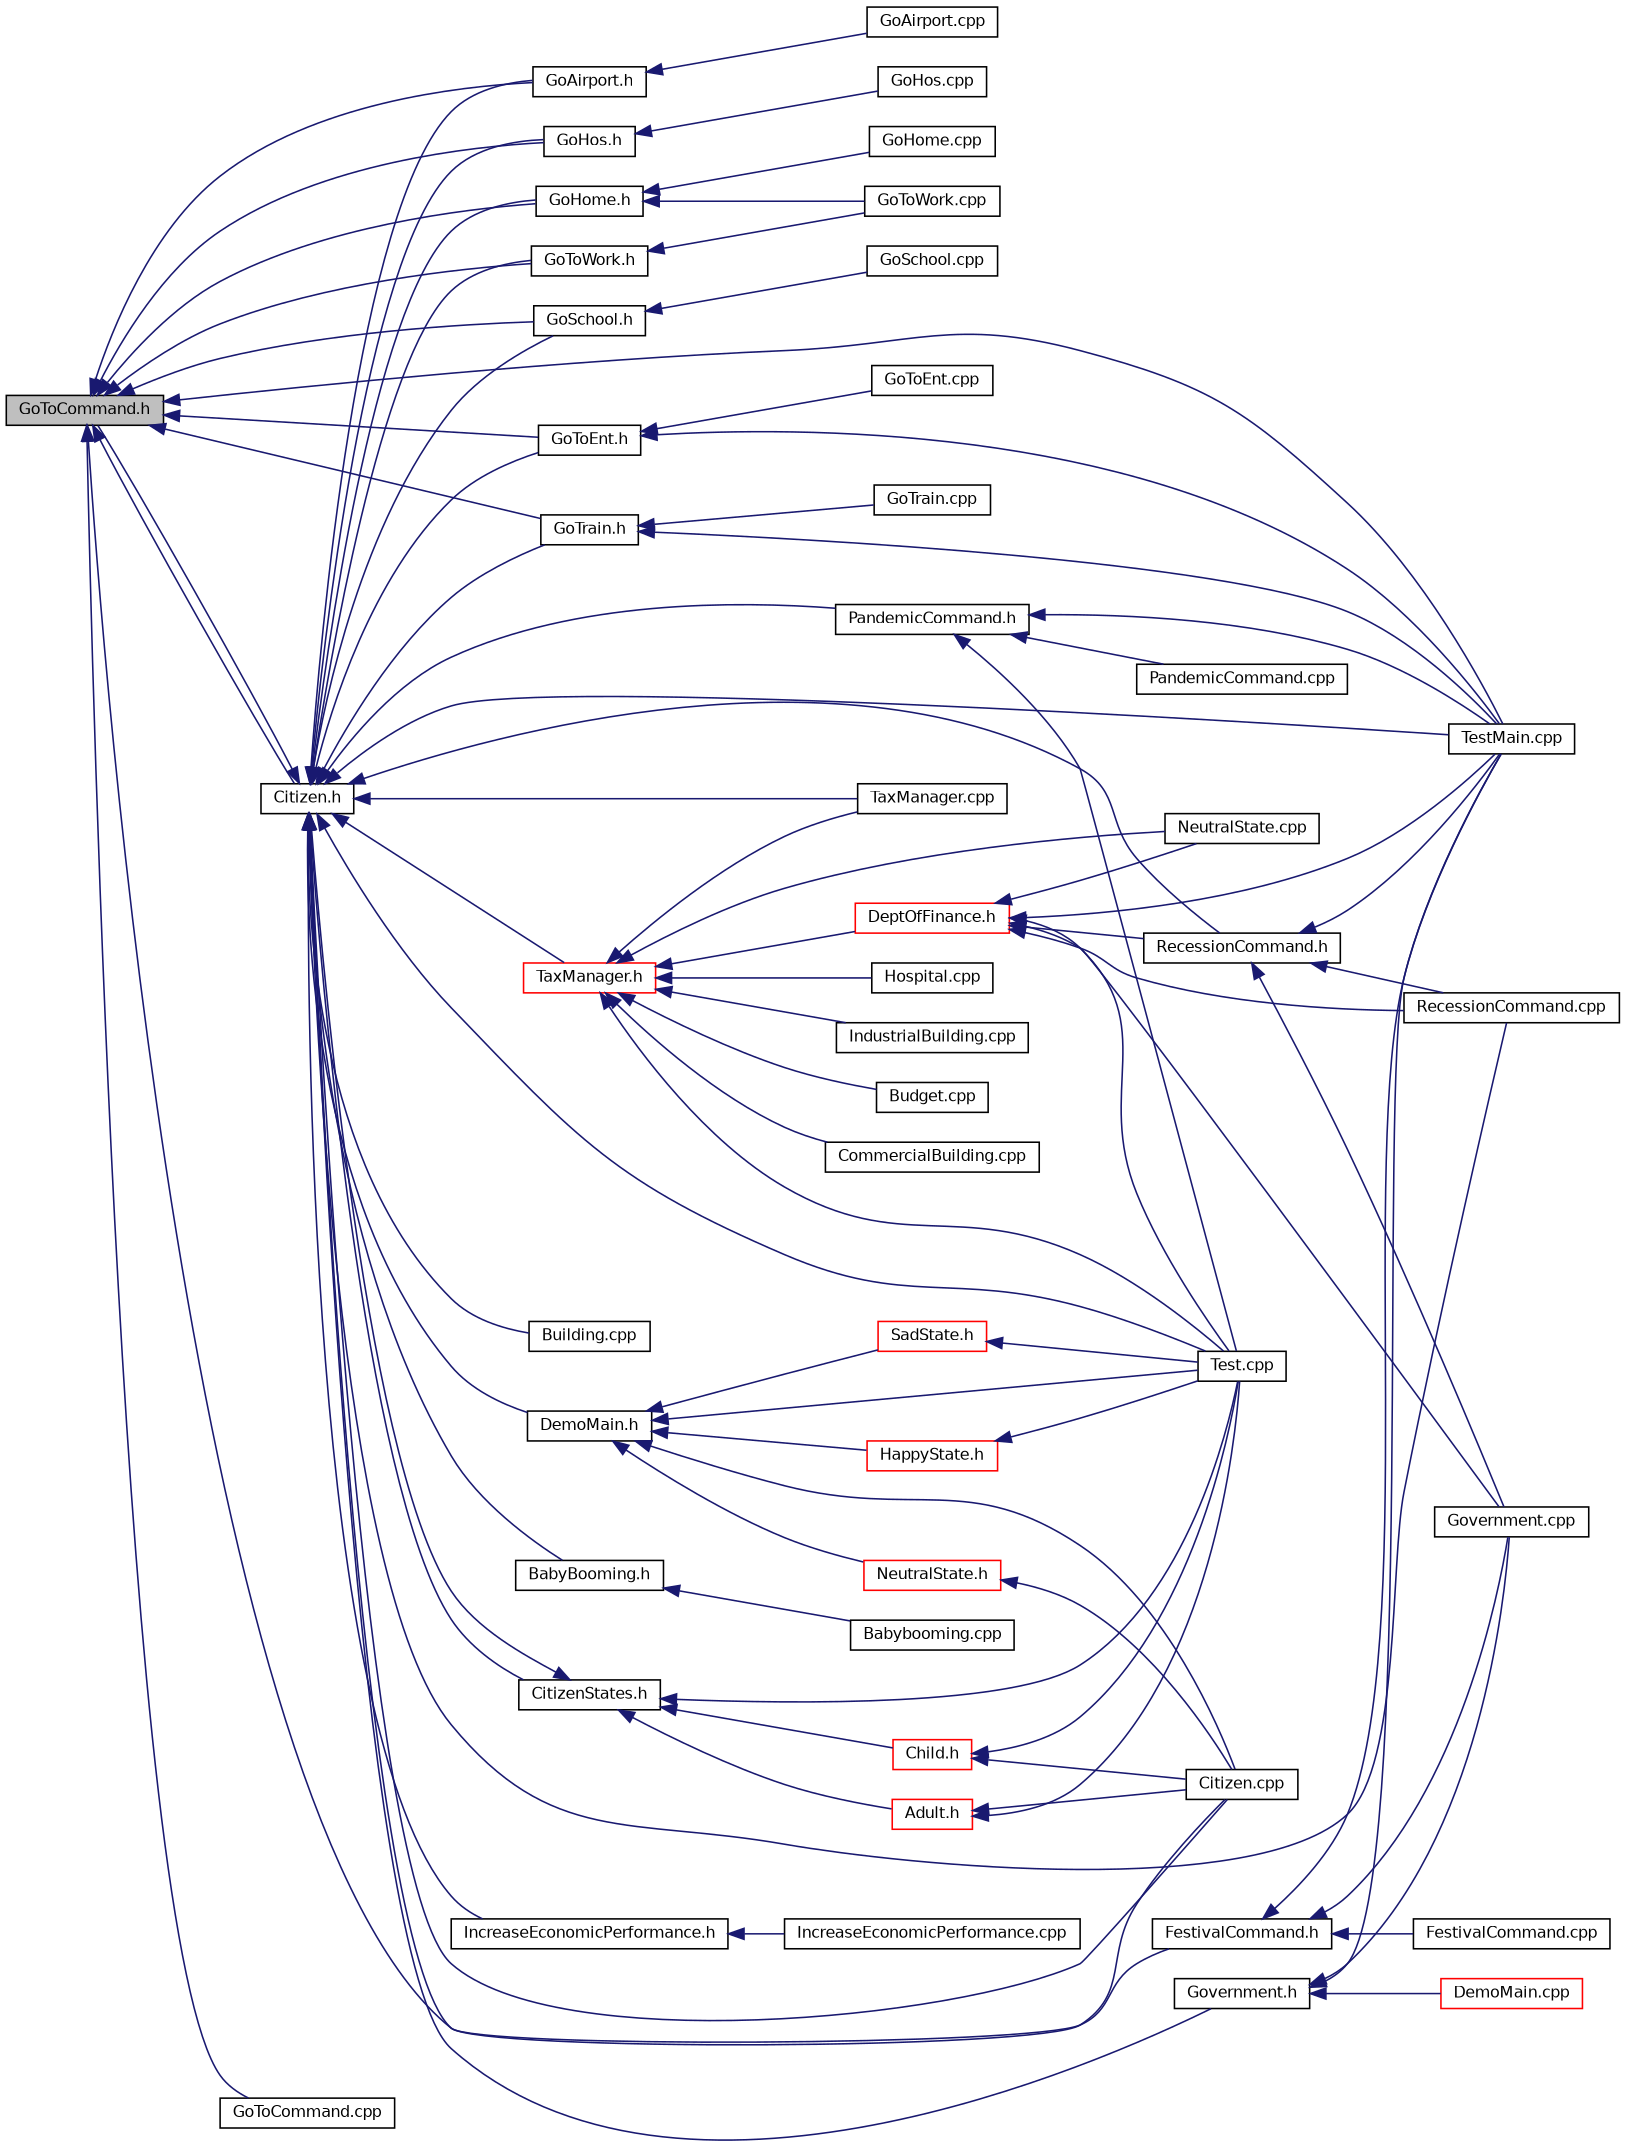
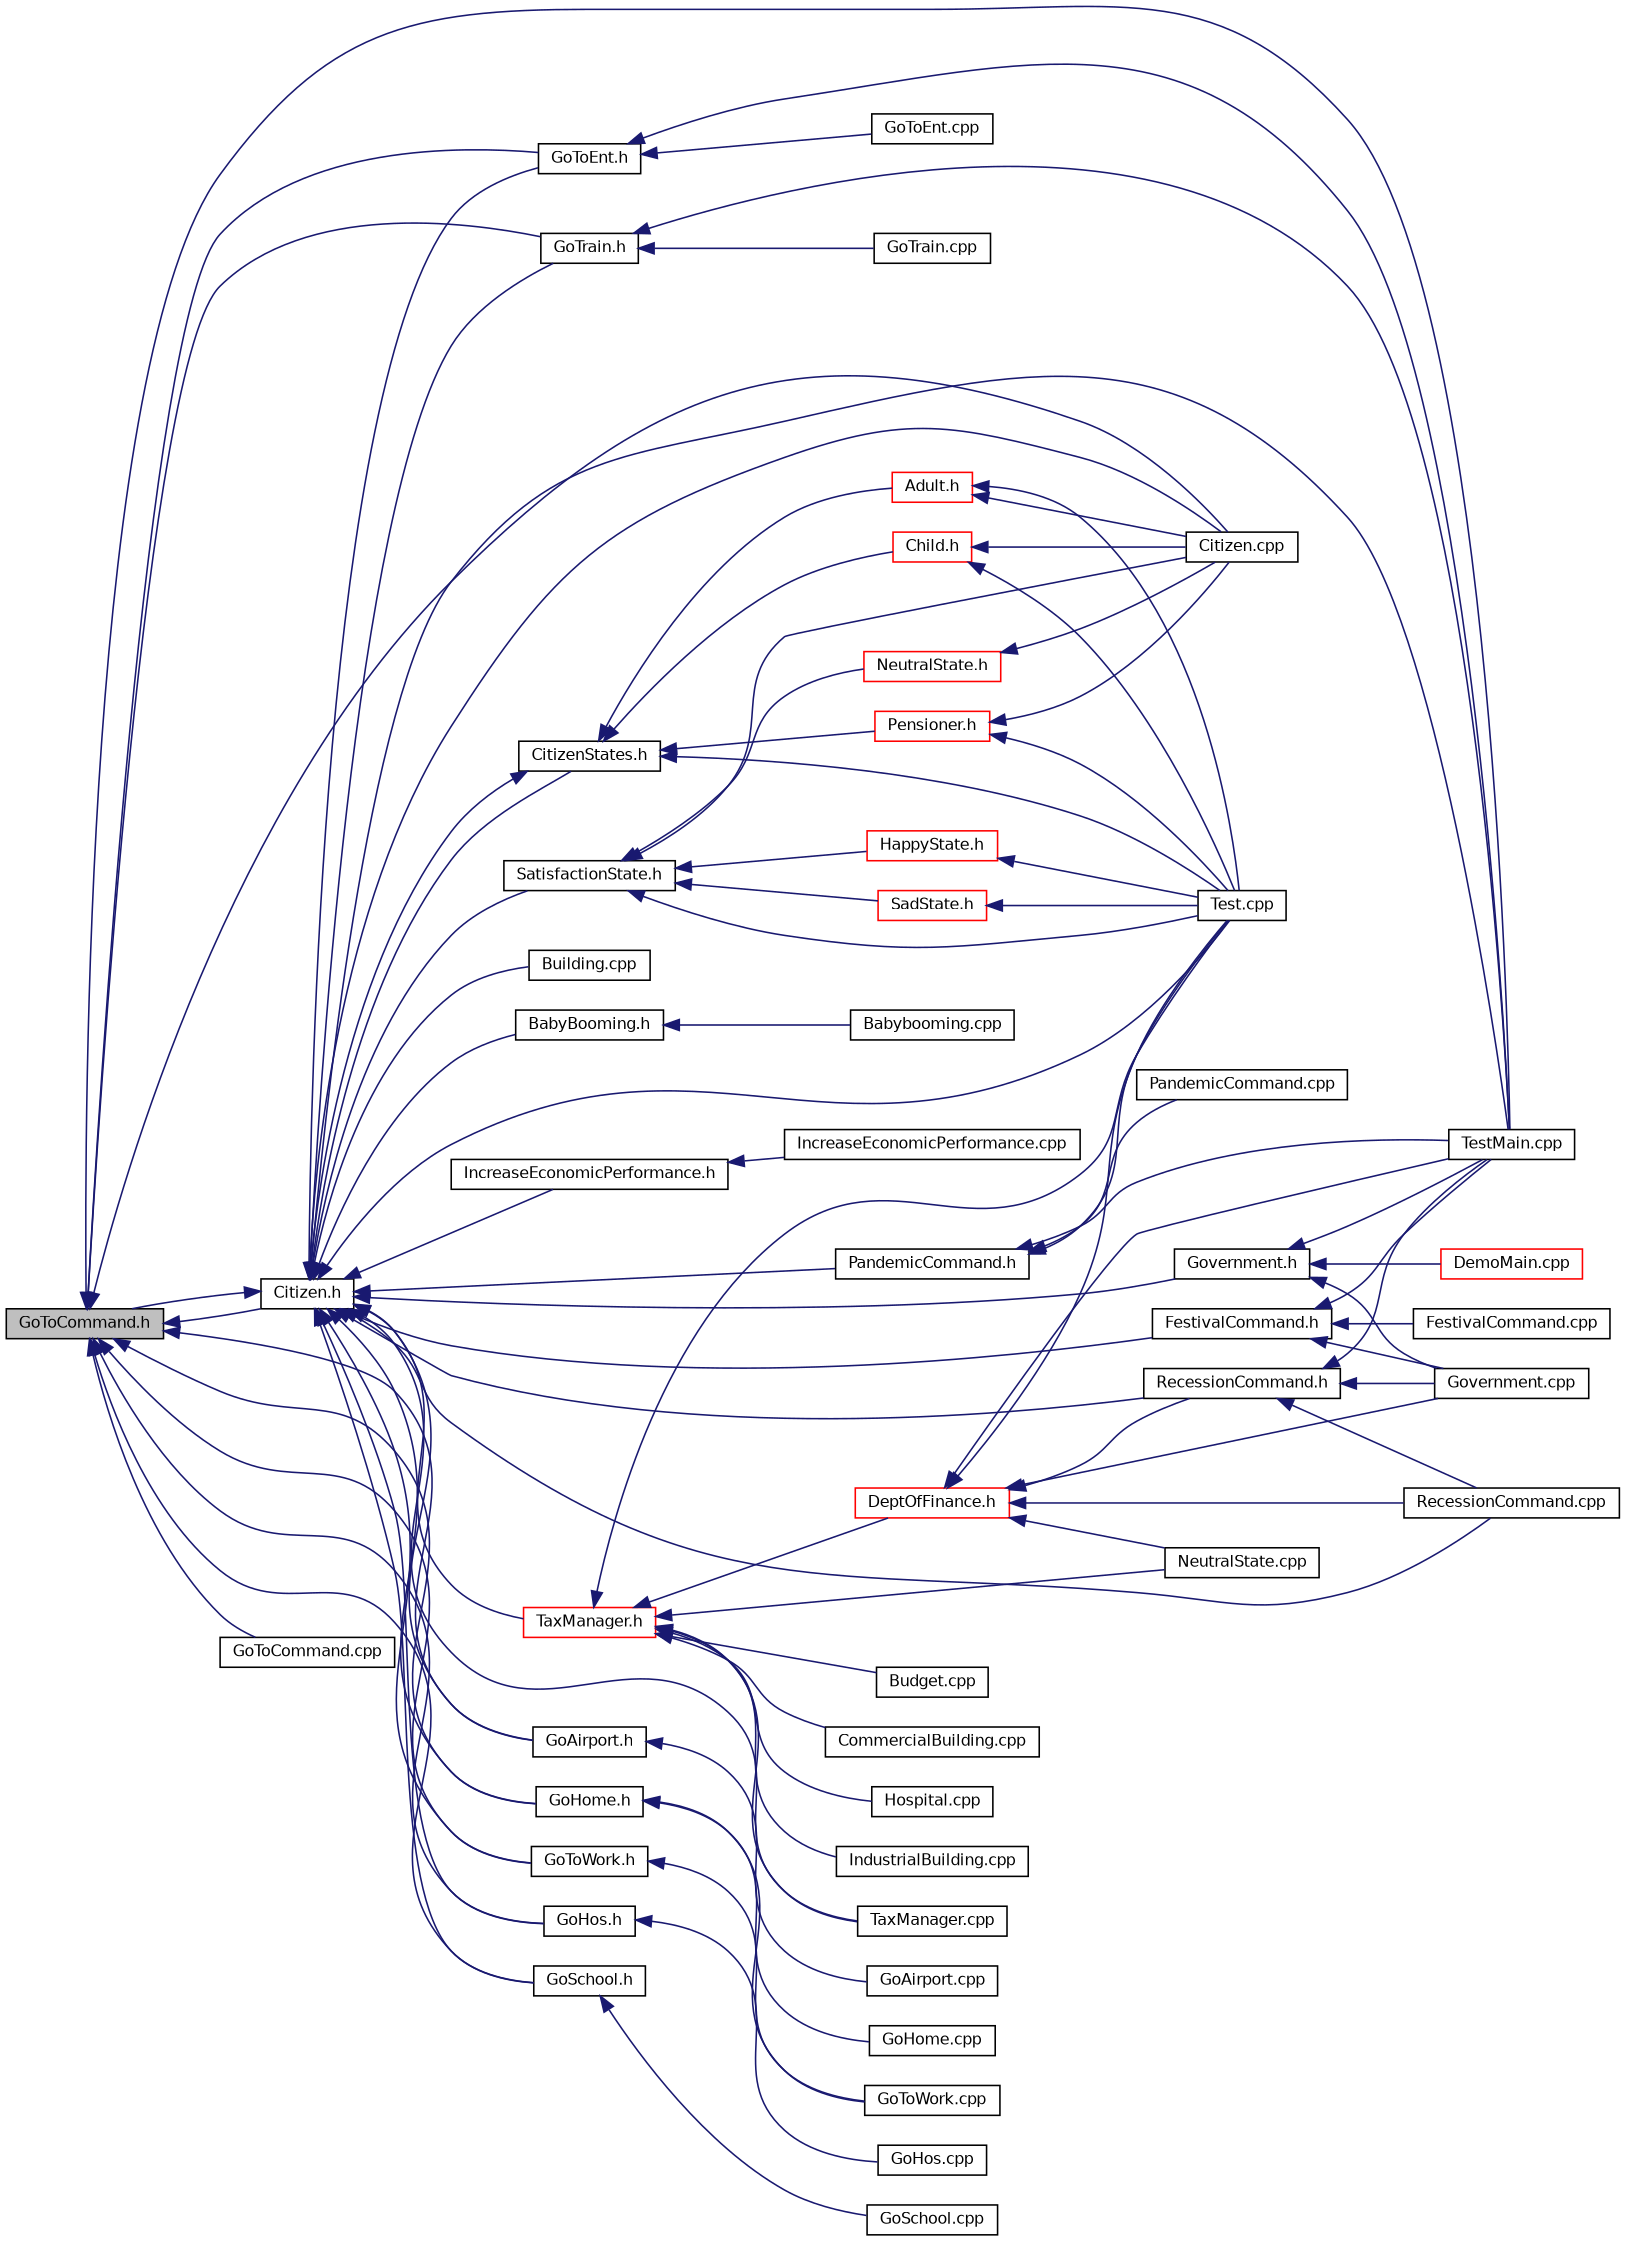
node "Pensioner.h": added
node "DemoMain.h": label "DemoMain.h" -> "SatisfactionState.h"
